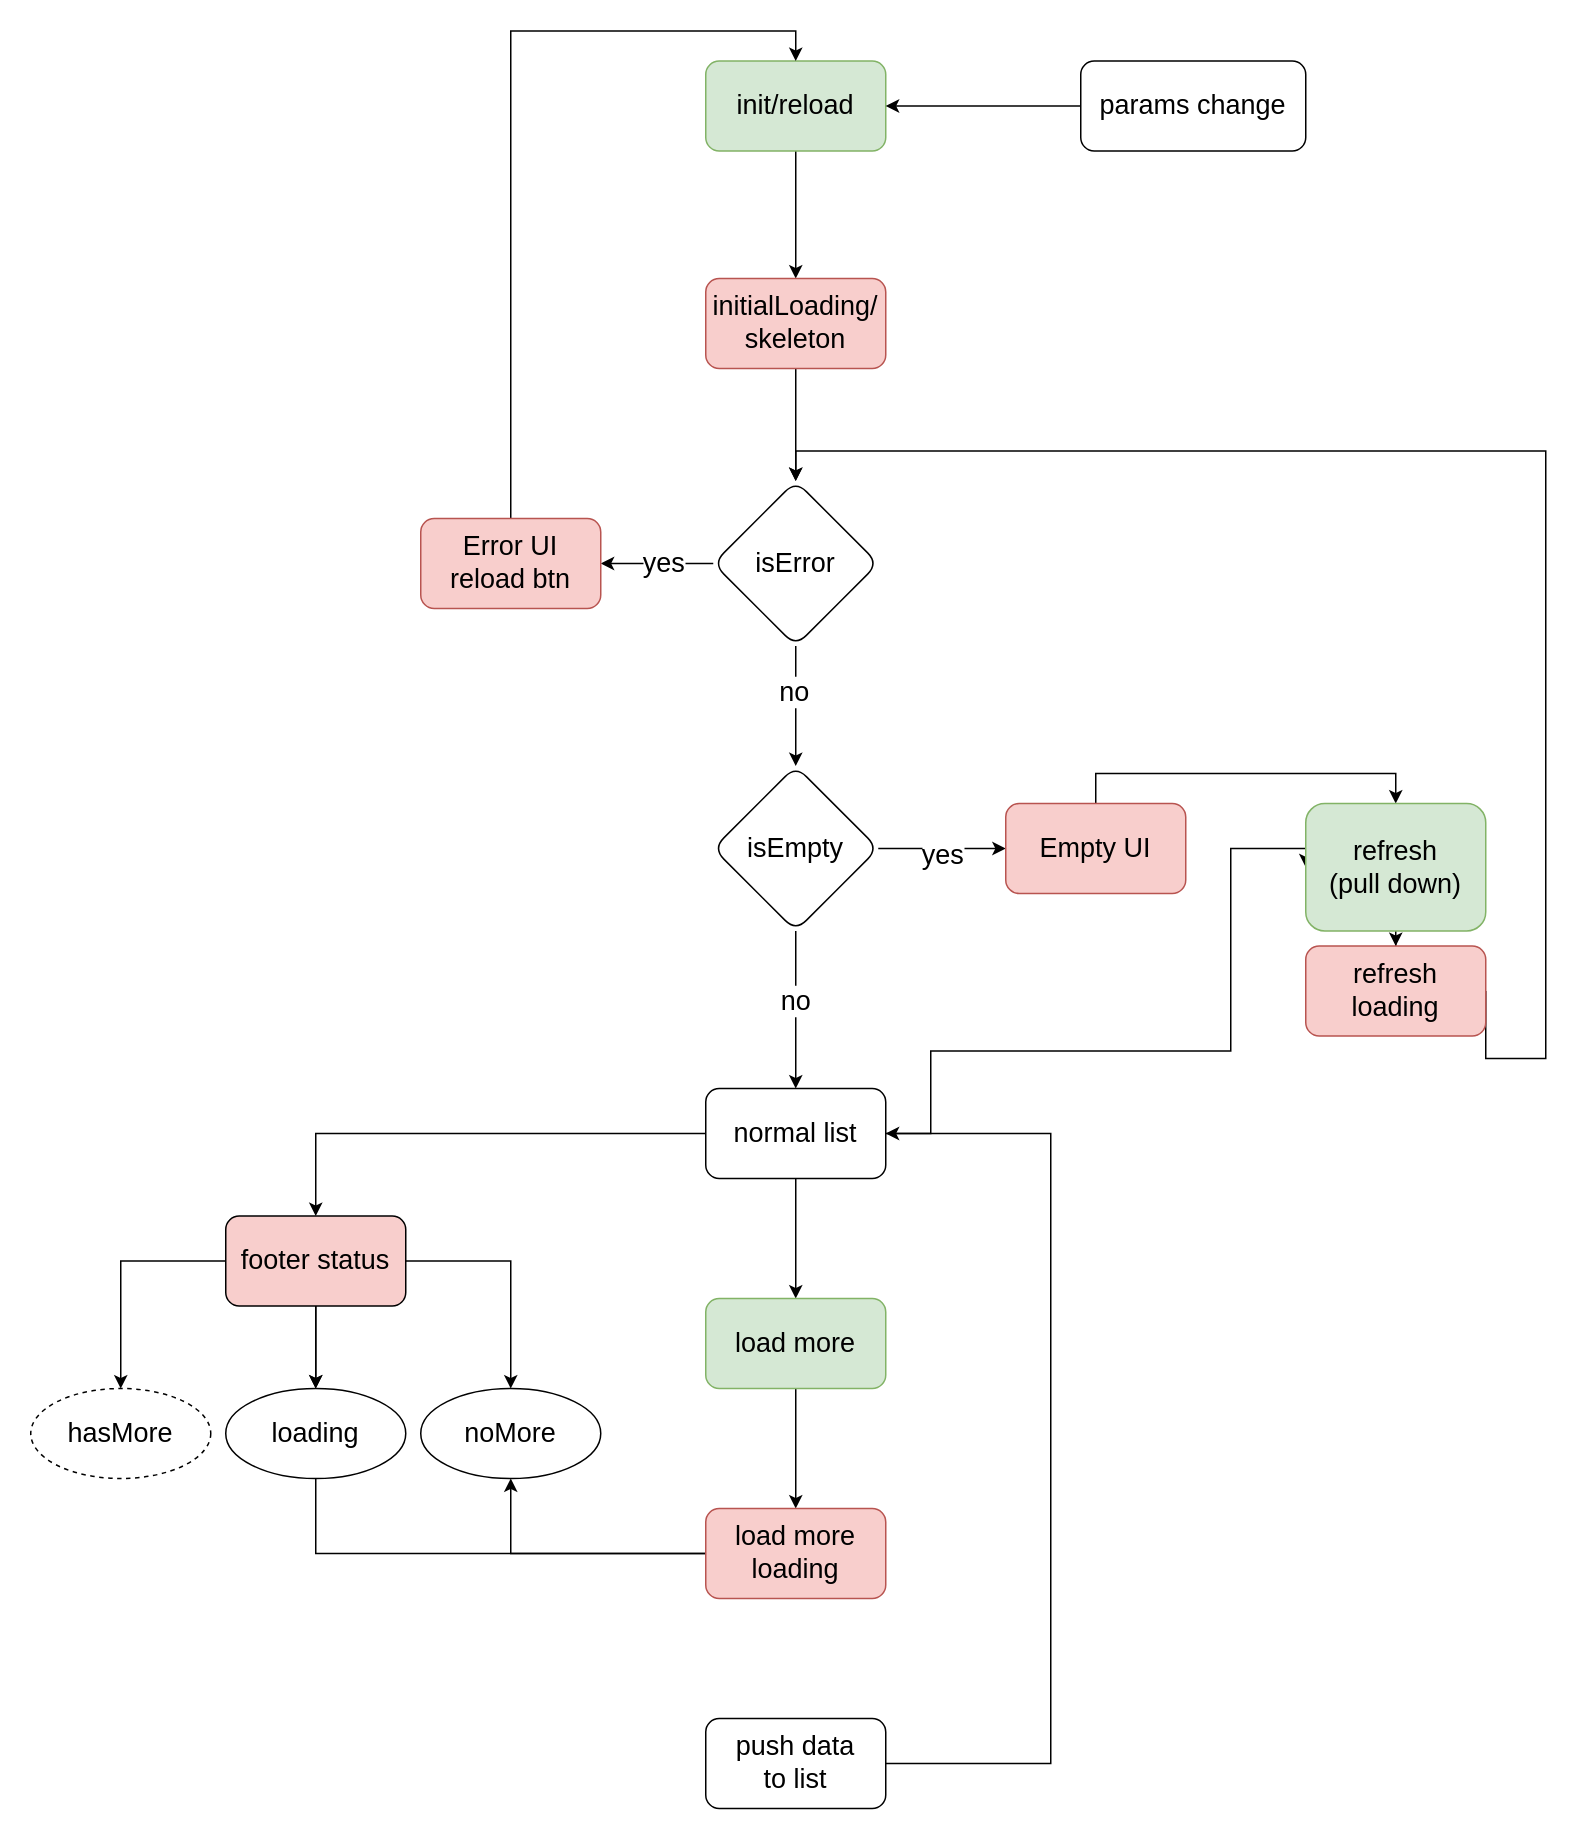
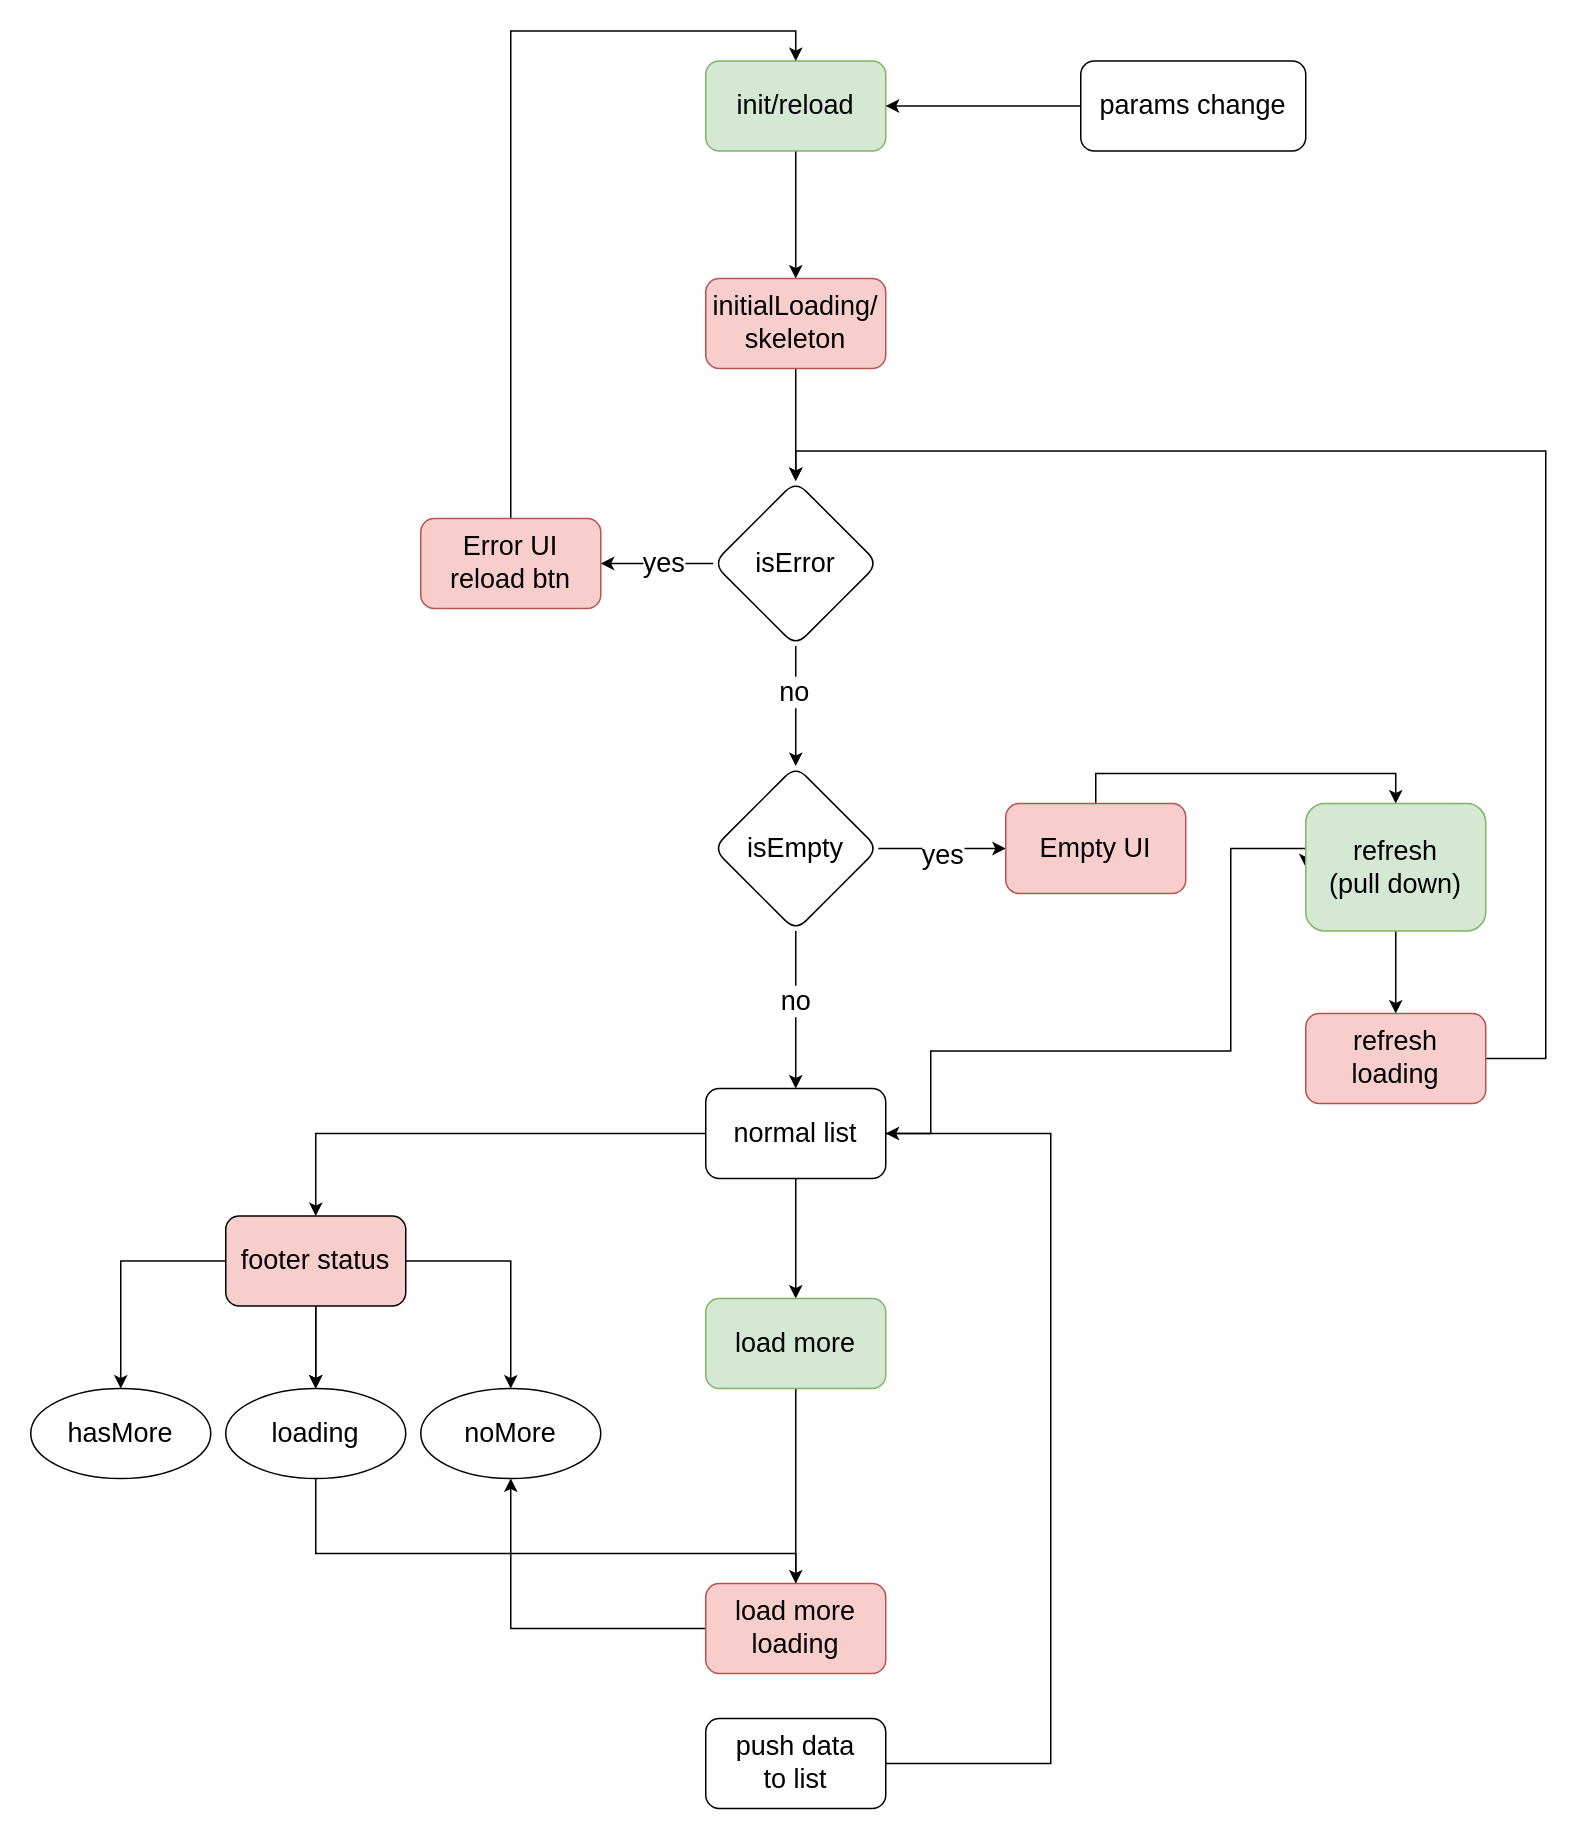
node "refresh loading": moved (1396, 991) -> (1396, 1058)
node "hasMore": style dashed -> solid
node "load more loading": moved (796, 1553) -> (796, 1628)
